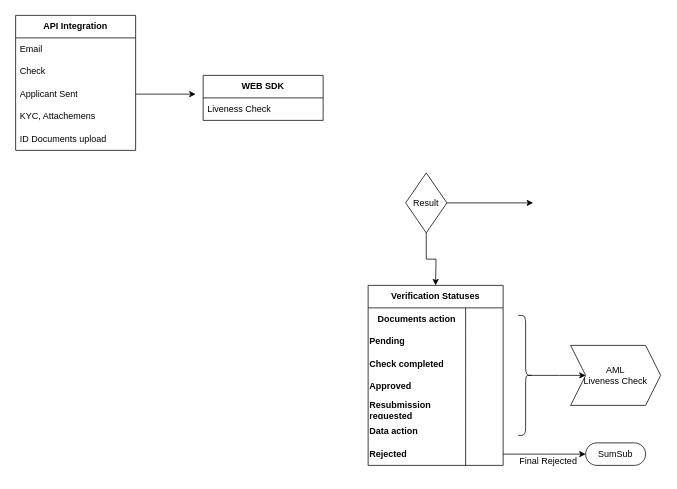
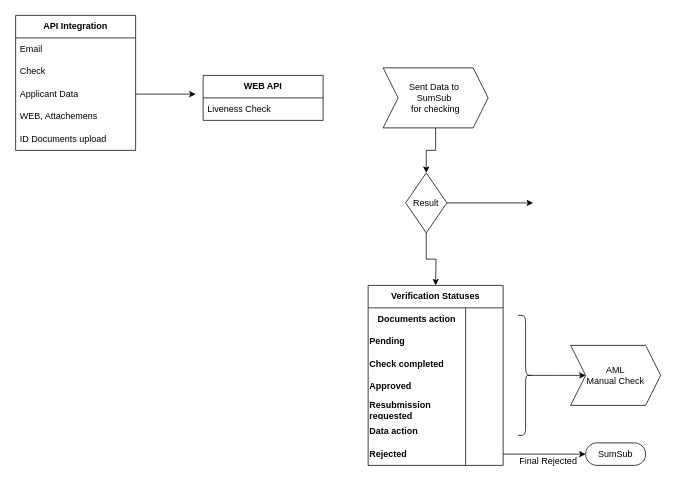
node "WEB SDK": label "WEB SDK" -> "WEB API"
node "Applicant Sent": label "Applicant Sent" -> "Applicant Data"
node "Sent Data to SumSub for checking": added
node "KYC, Attachemens": label "KYC, Attachemens" -> "WEB, Attachemens"
edge "Sent Data to SumSub for checking" -> "Result": added
node "AML Liveness Check": label "AML Liveness Check" -> "AML Manual Check"
